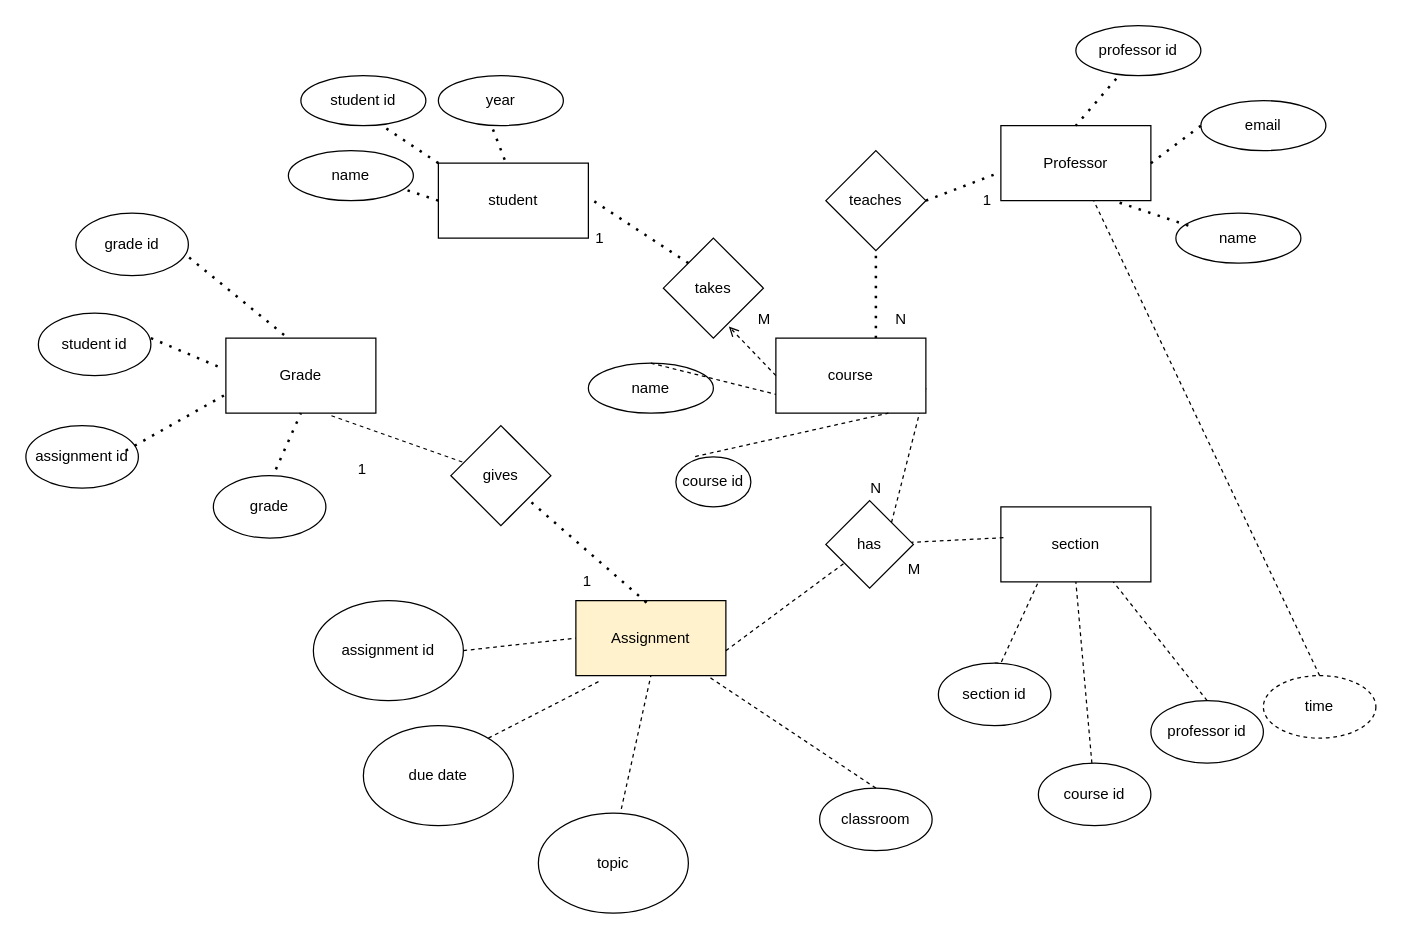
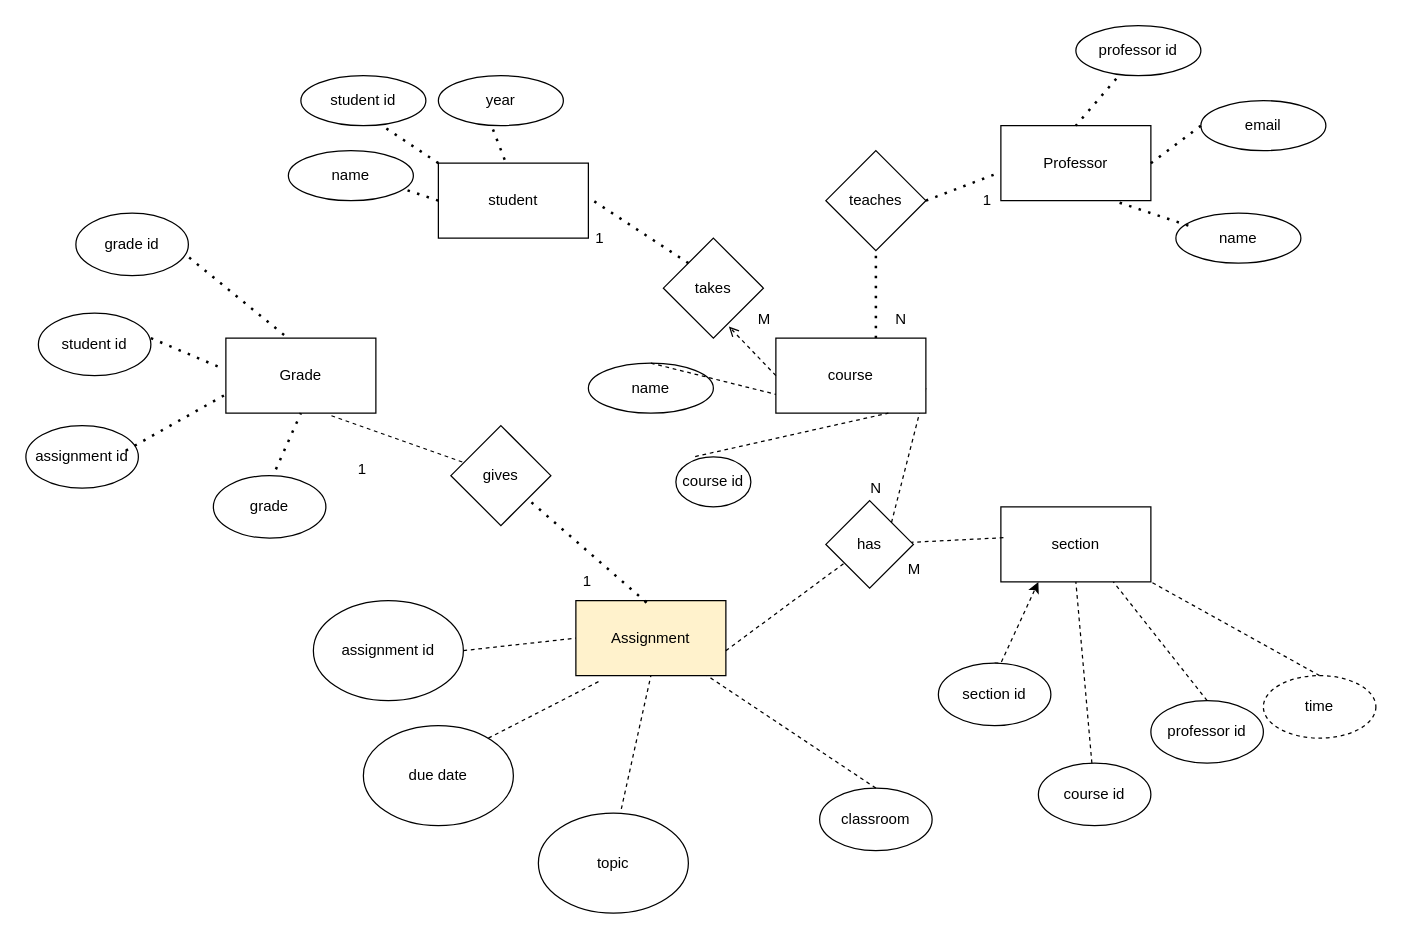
edge "Professor" -- "time": now "section" -- "time"
edge "section" -- "section id": arrowhead none -> classic
